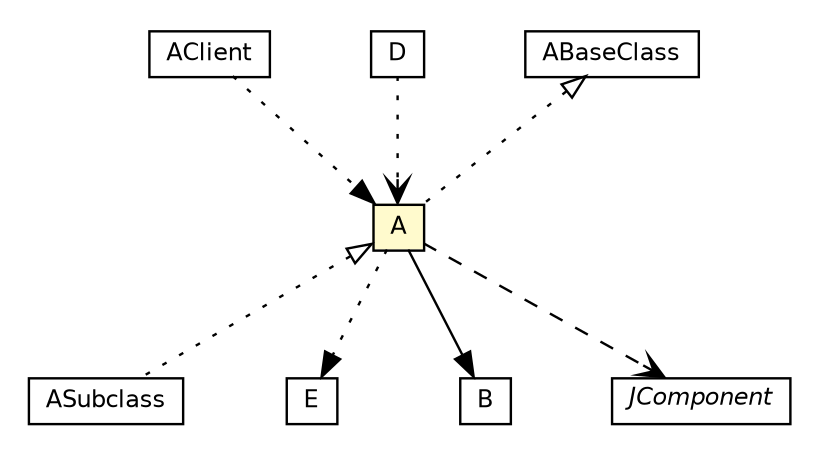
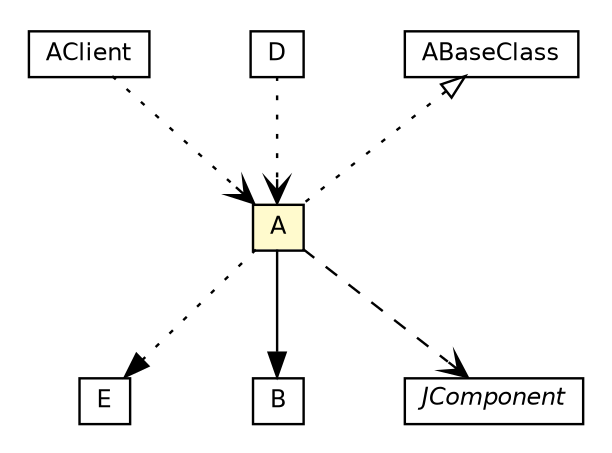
edge "AClient" -> "A": arrowhead normal -> open
node "ASubclass": removed
